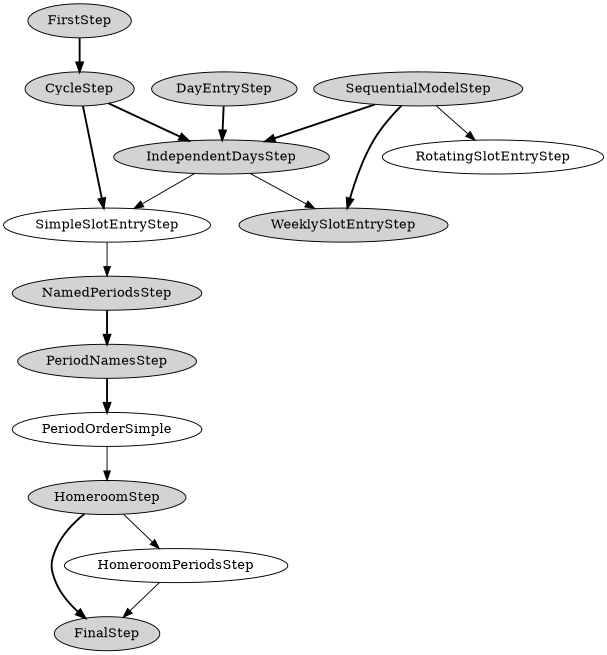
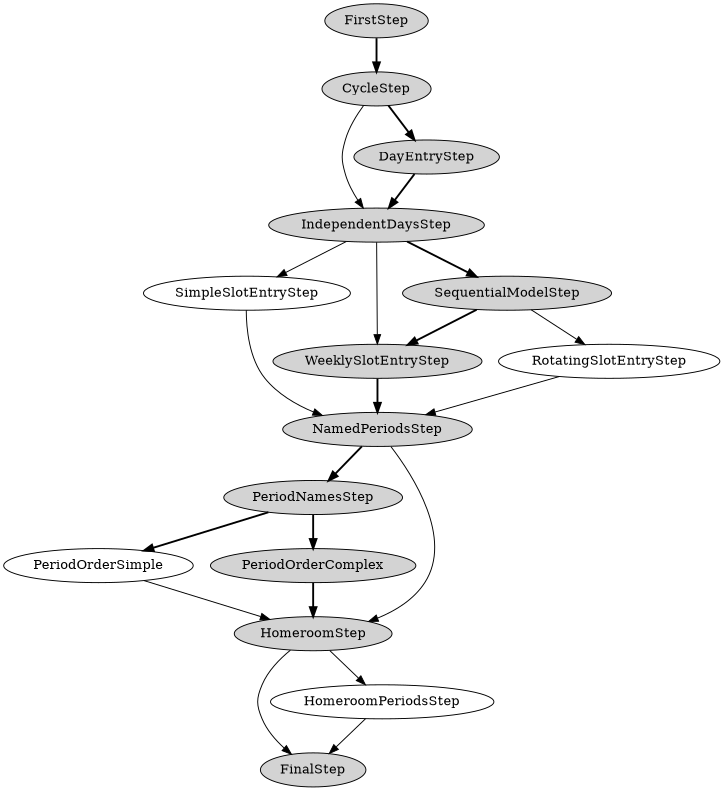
edge "CycleStep" -> "IndependentDaysStep": style bold -> solid
edge "SequentialModelStep" -> "IndependentDaysStep": reversed
edge "CycleStep" -> "SimpleSlotEntryStep": now "CycleStep" -> "DayEntryStep"
edge "WeeklySlotEntryStep" -> "NamedPeriodsStep": added
edge "RotatingSlotEntryStep" -> "NamedPeriodsStep": added
edge "NamedPeriodsStep" -> "HomeroomStep": added
edge "HomeroomStep" -> "FinalStep": style bold -> solid
node "PeriodOrderComplex": added
